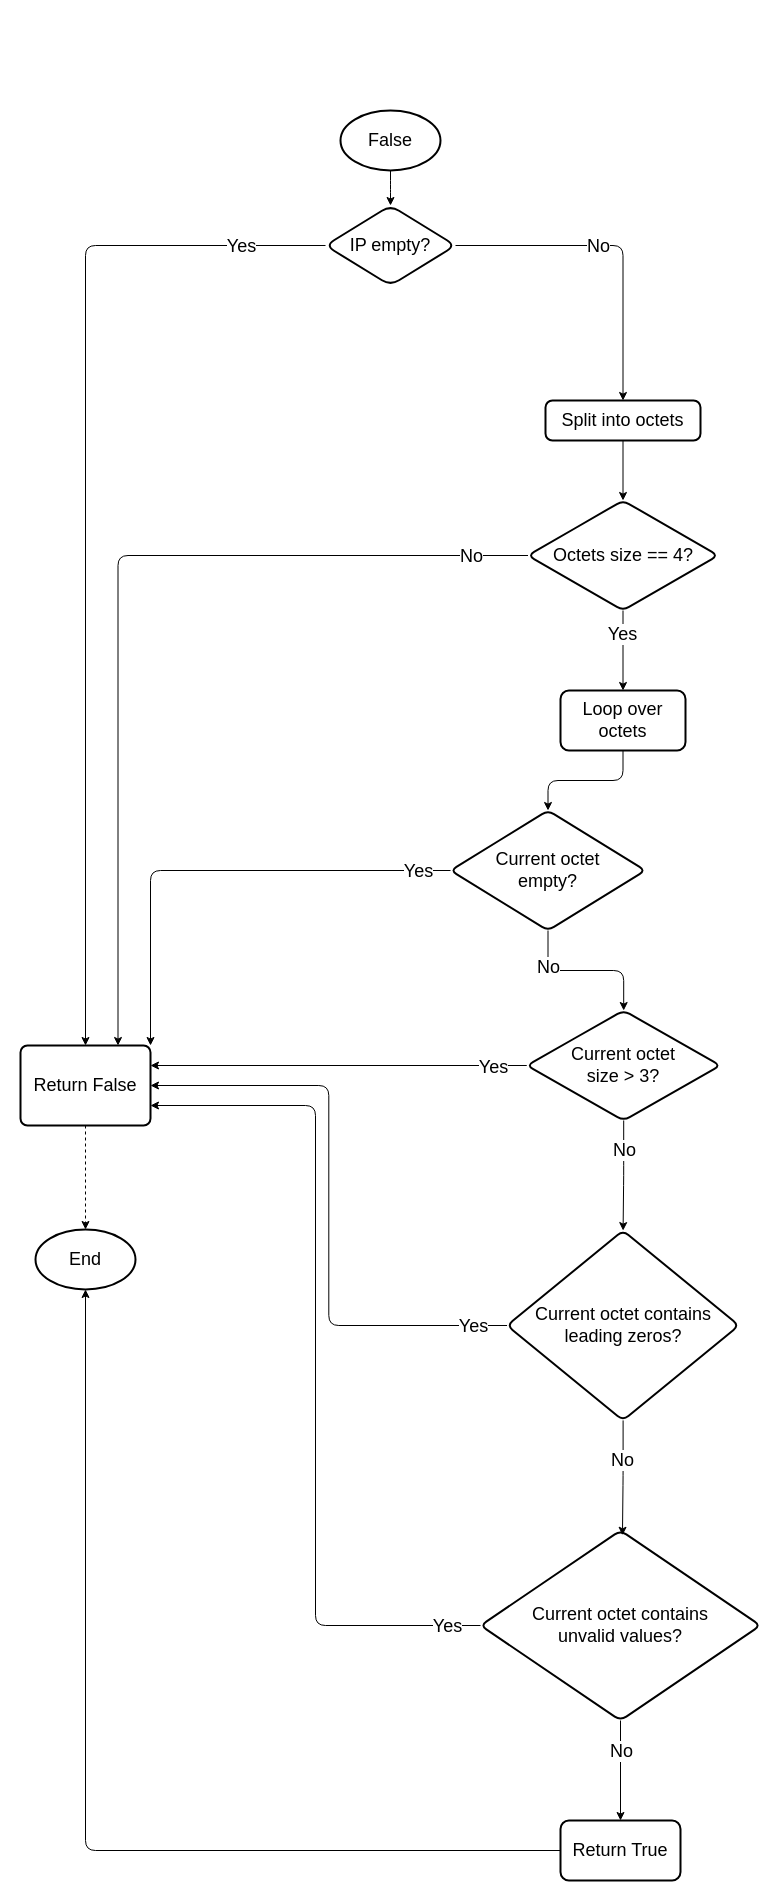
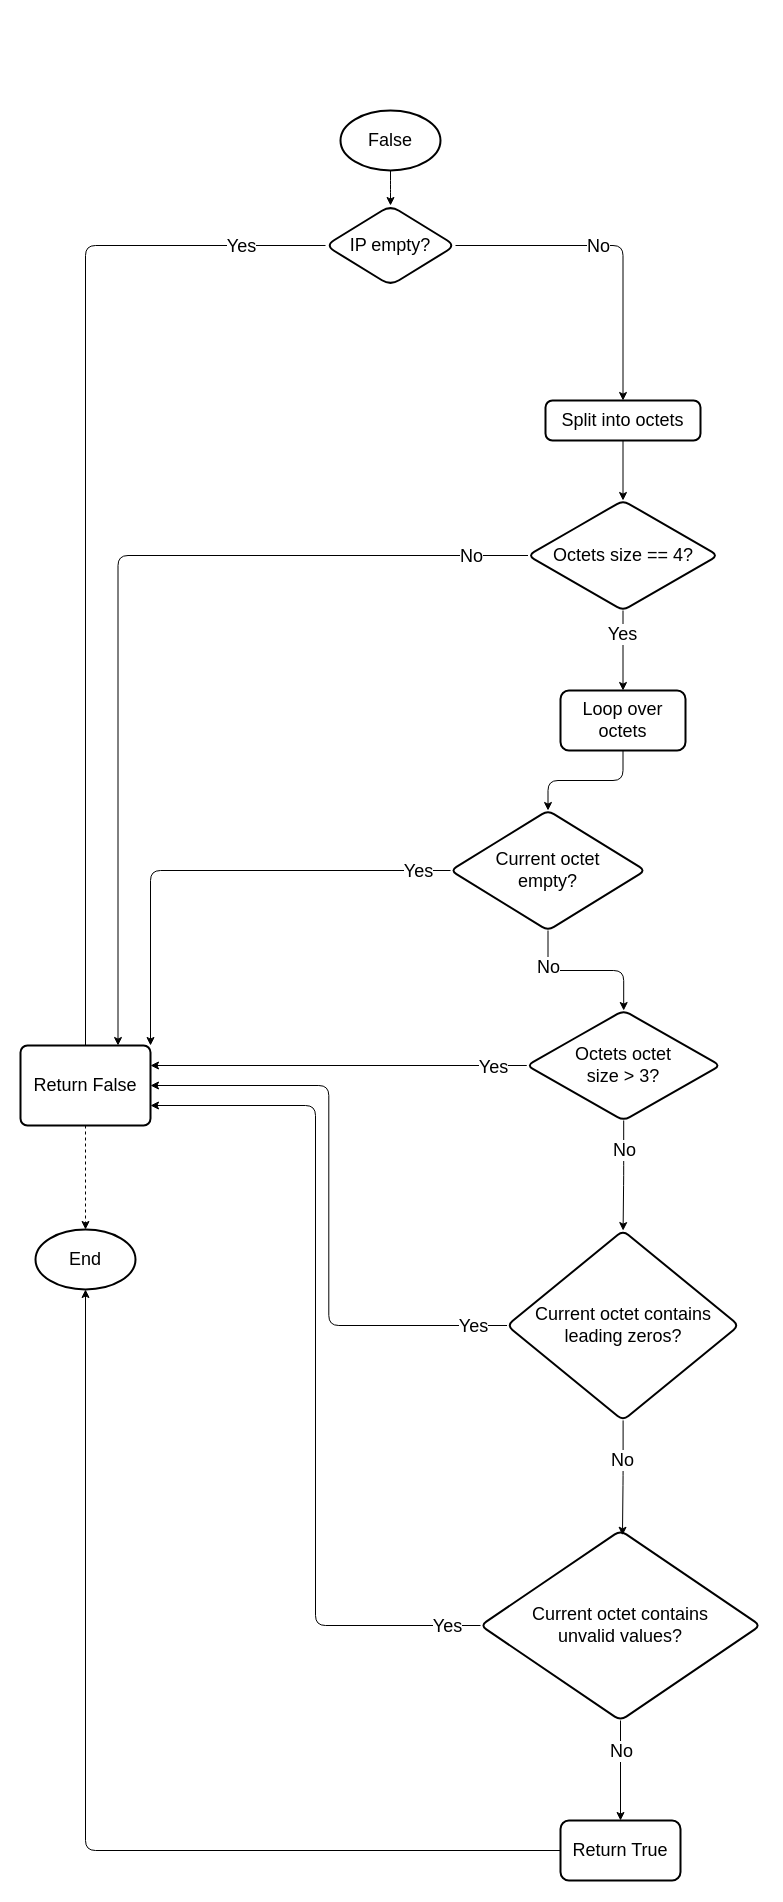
edge "IP empty?" -> "Return False": arrowhead classic -> none
node "Current octet size > 3?": label "Current octet size > 3?" -> "Octets octet size > 3?"
